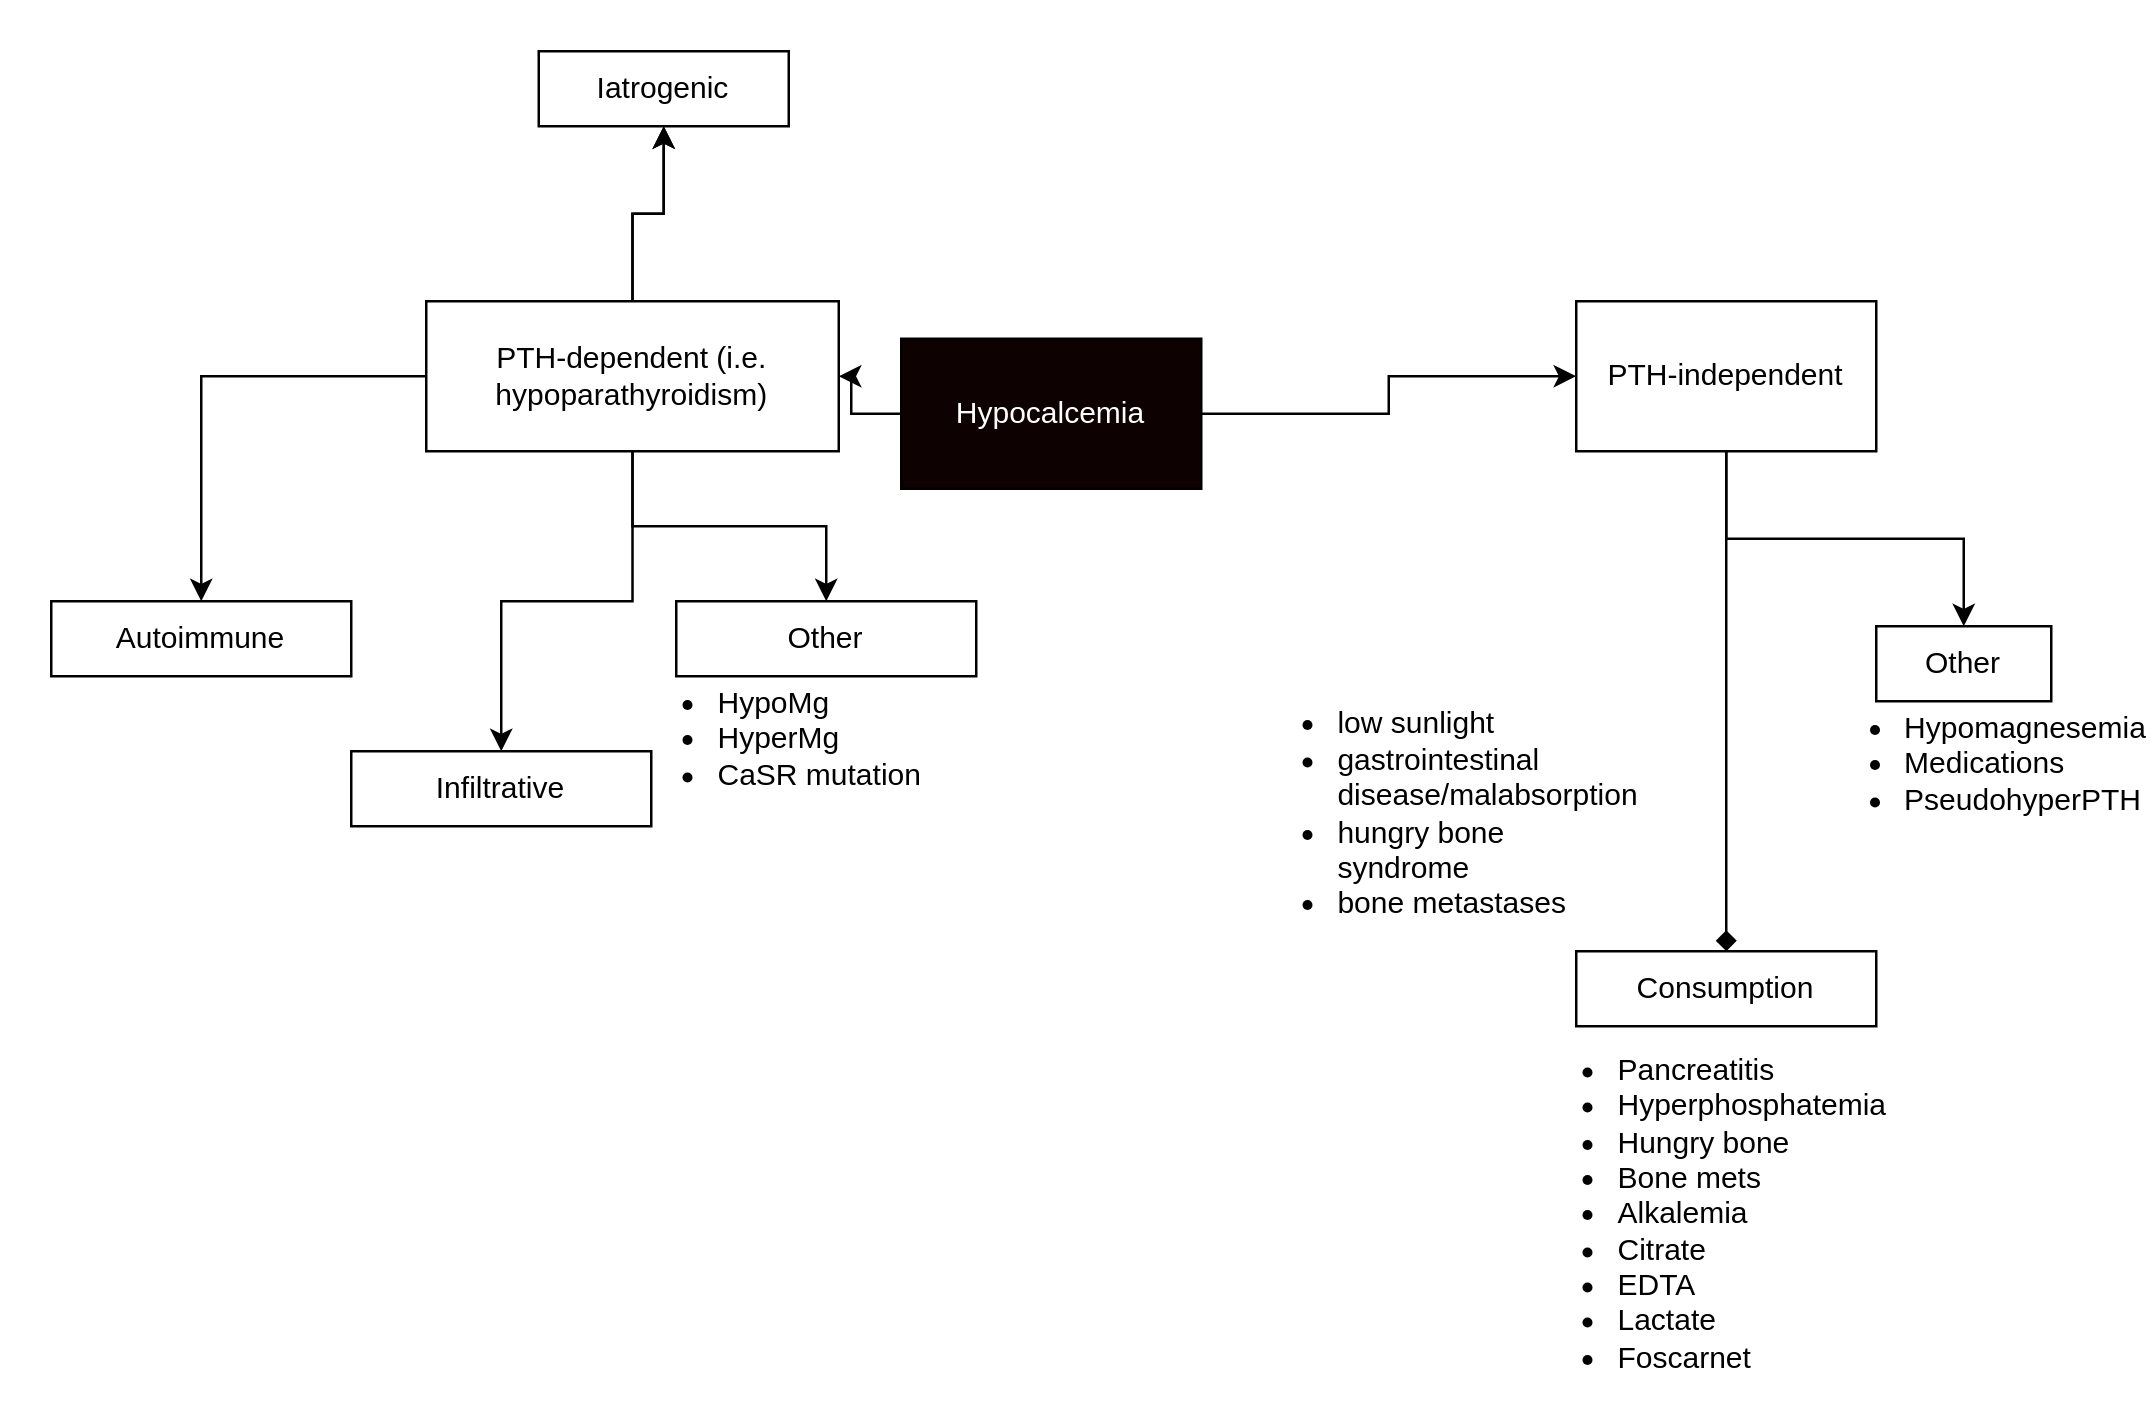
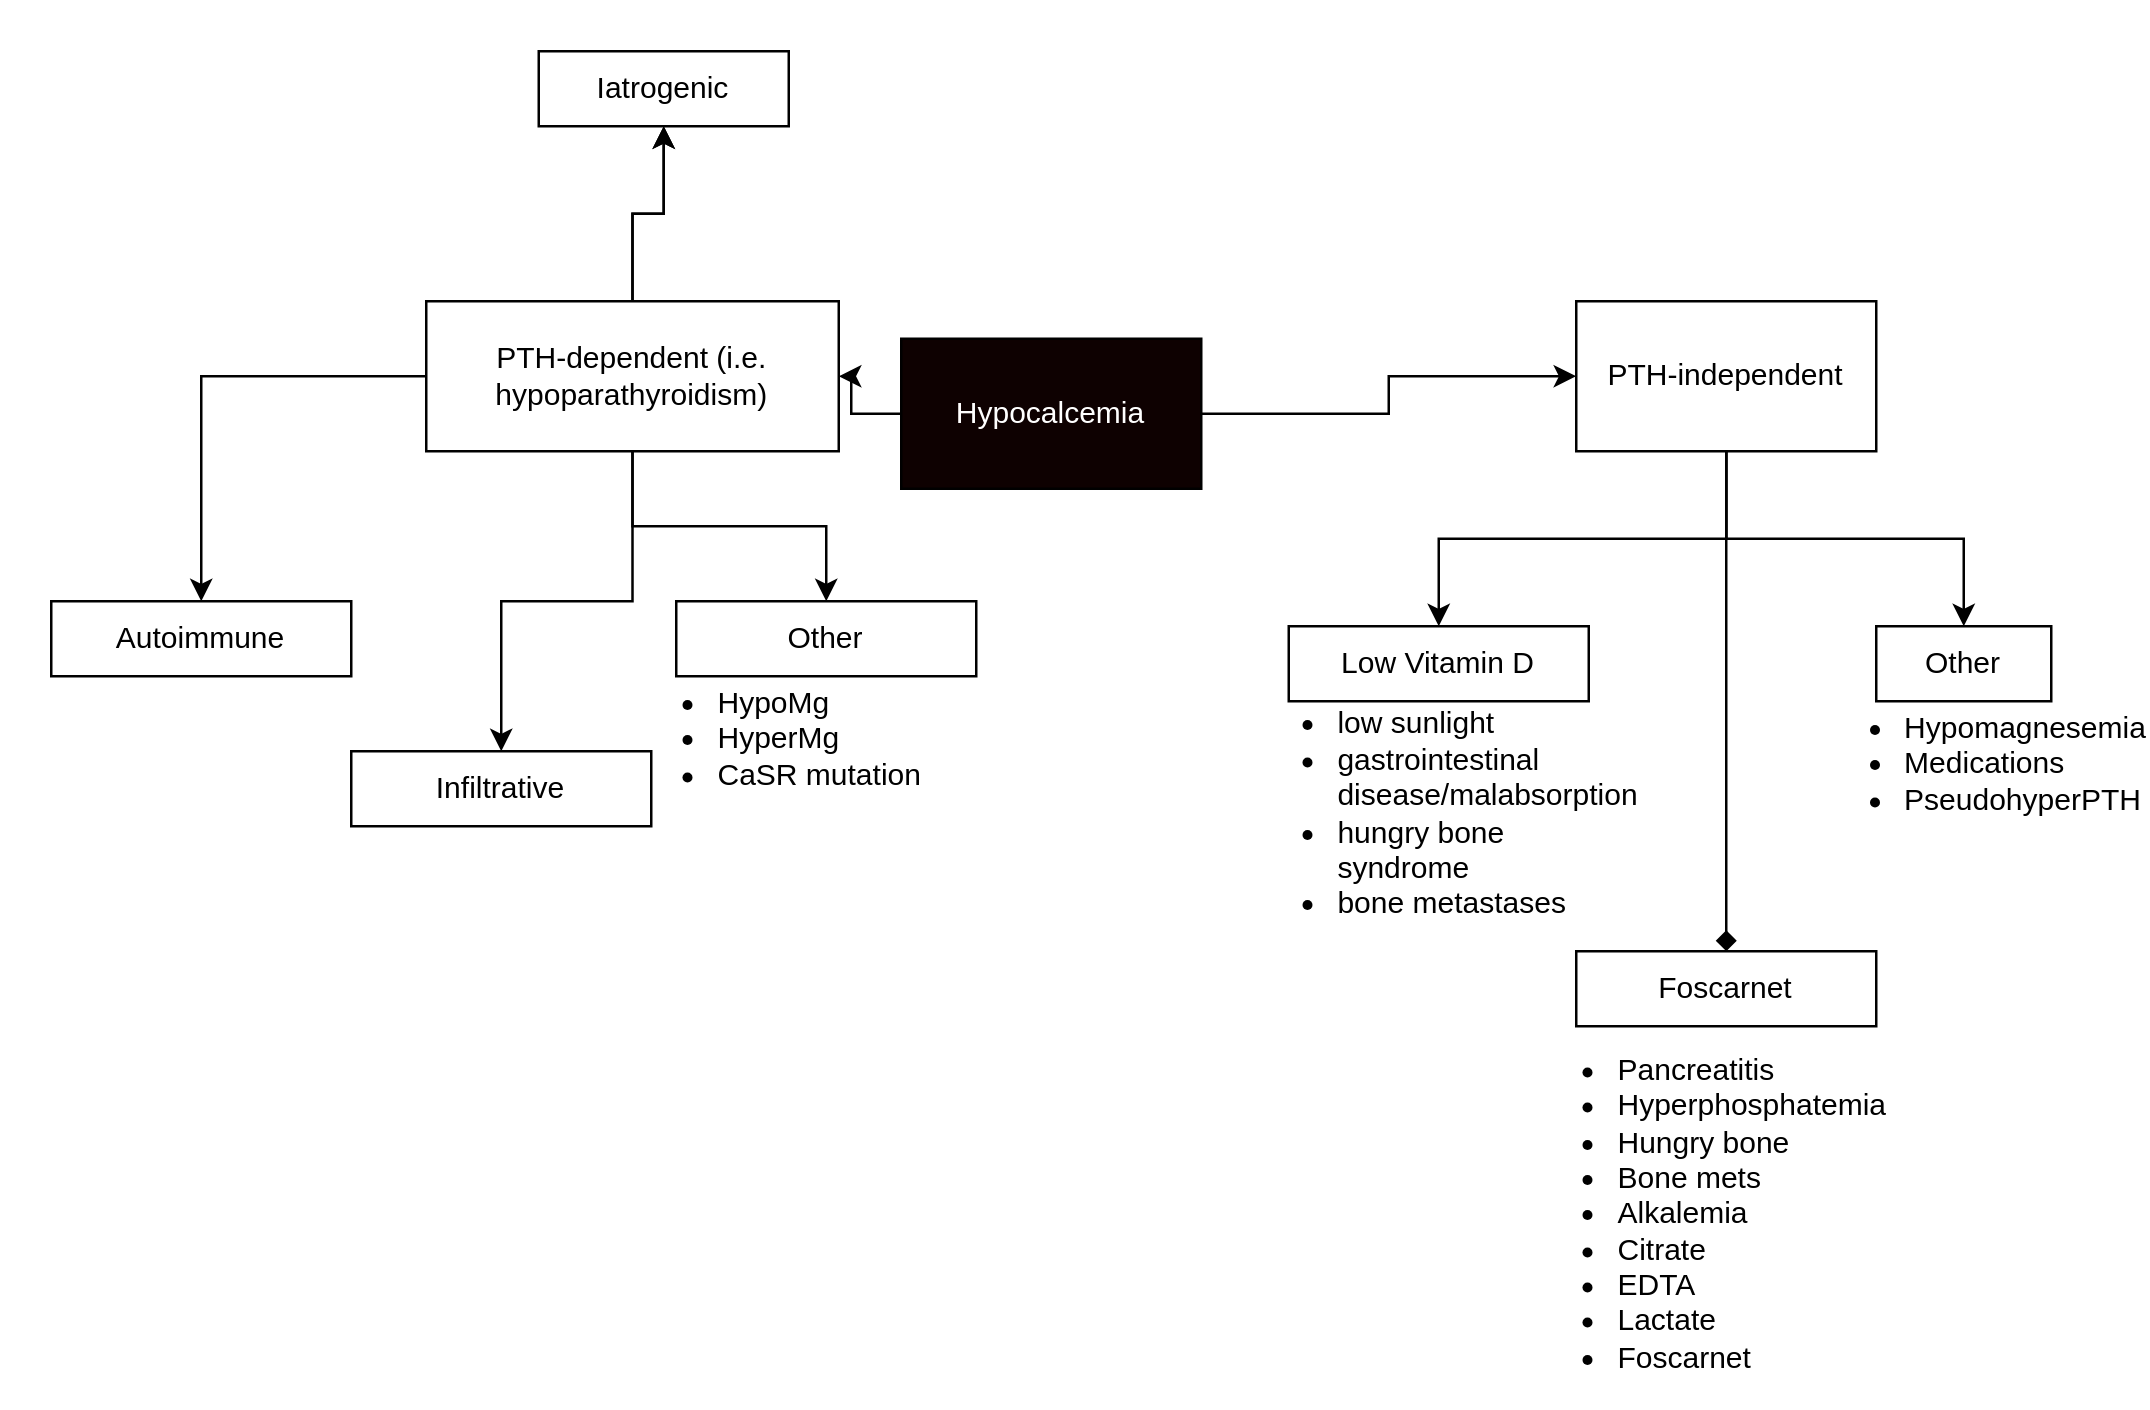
edge "PTH-independent" -> "Low Vitamin D": added
node "Low Vitamin D": added
node "Consumption": label "Consumption" -> "Foscarnet"
